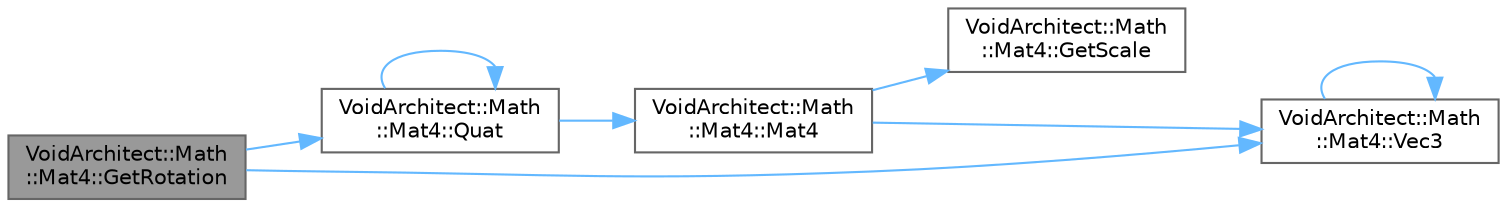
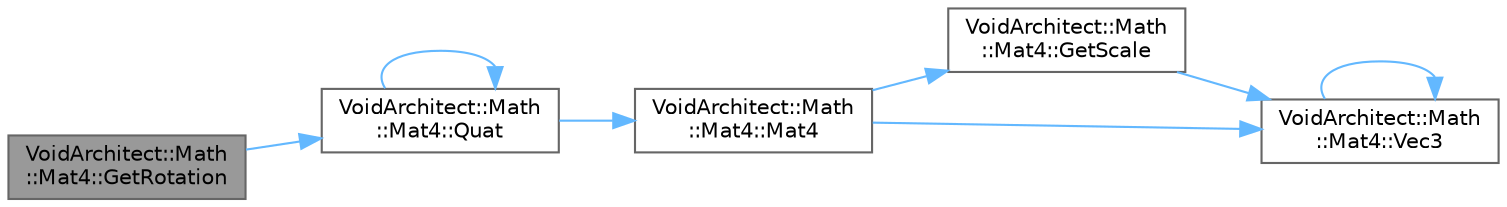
edge "VoidArchitect::Math ::Mat4::GetRotation" -> "VoidArchitect::Math ::Mat4::Vec3": now "VoidArchitect::Math ::Mat4::GetScale" -> "VoidArchitect::Math ::Mat4::Vec3"
